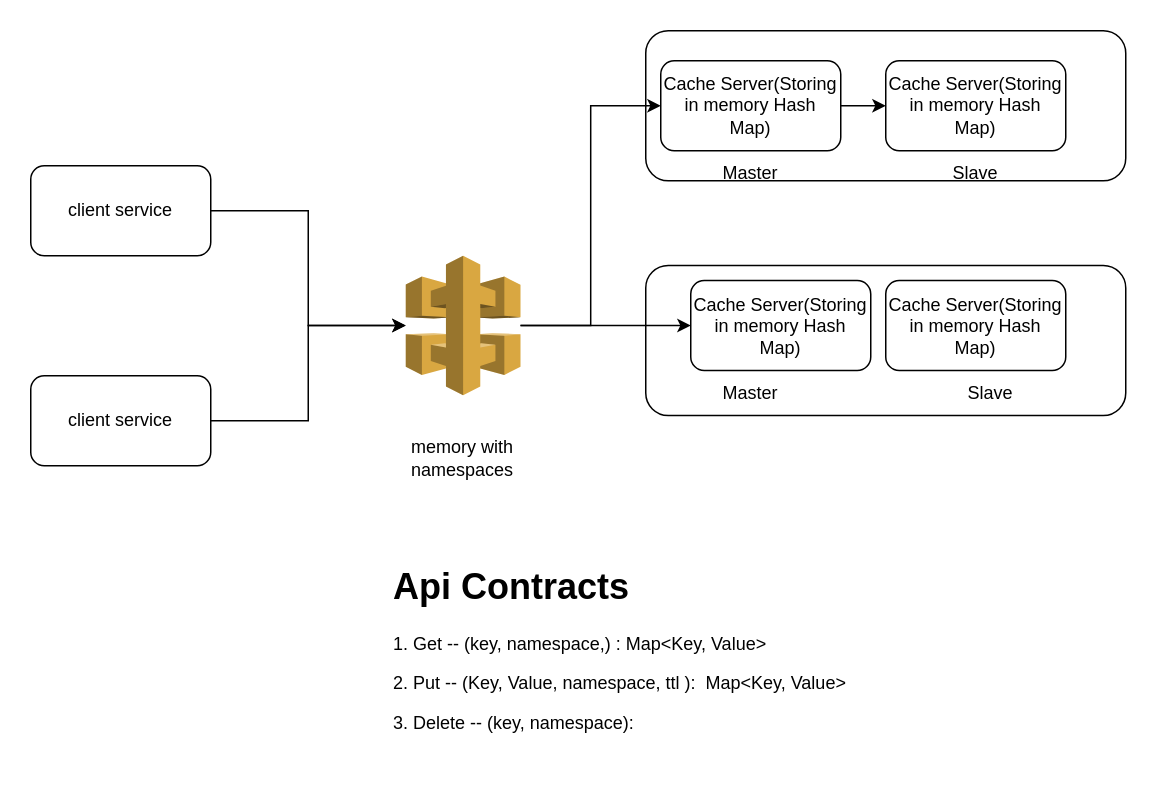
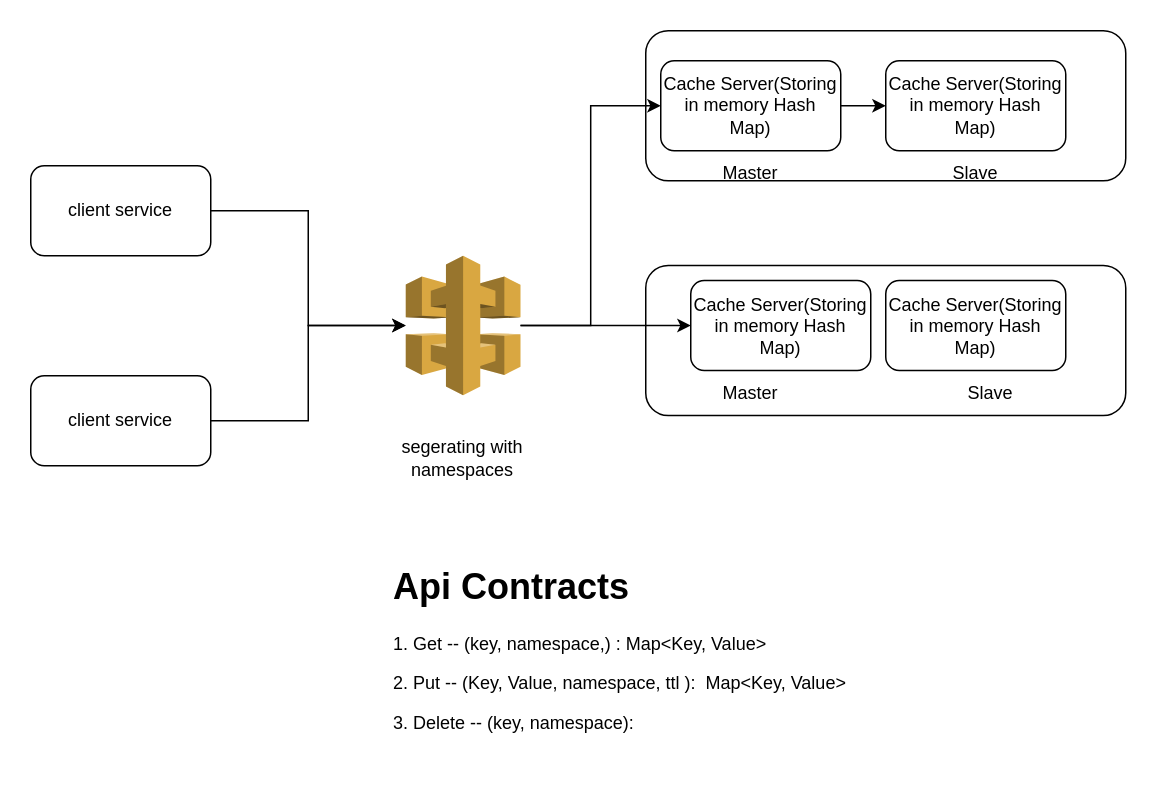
node "memory with namespaces": label "memory with namespaces" -> "segerating with namespaces"
